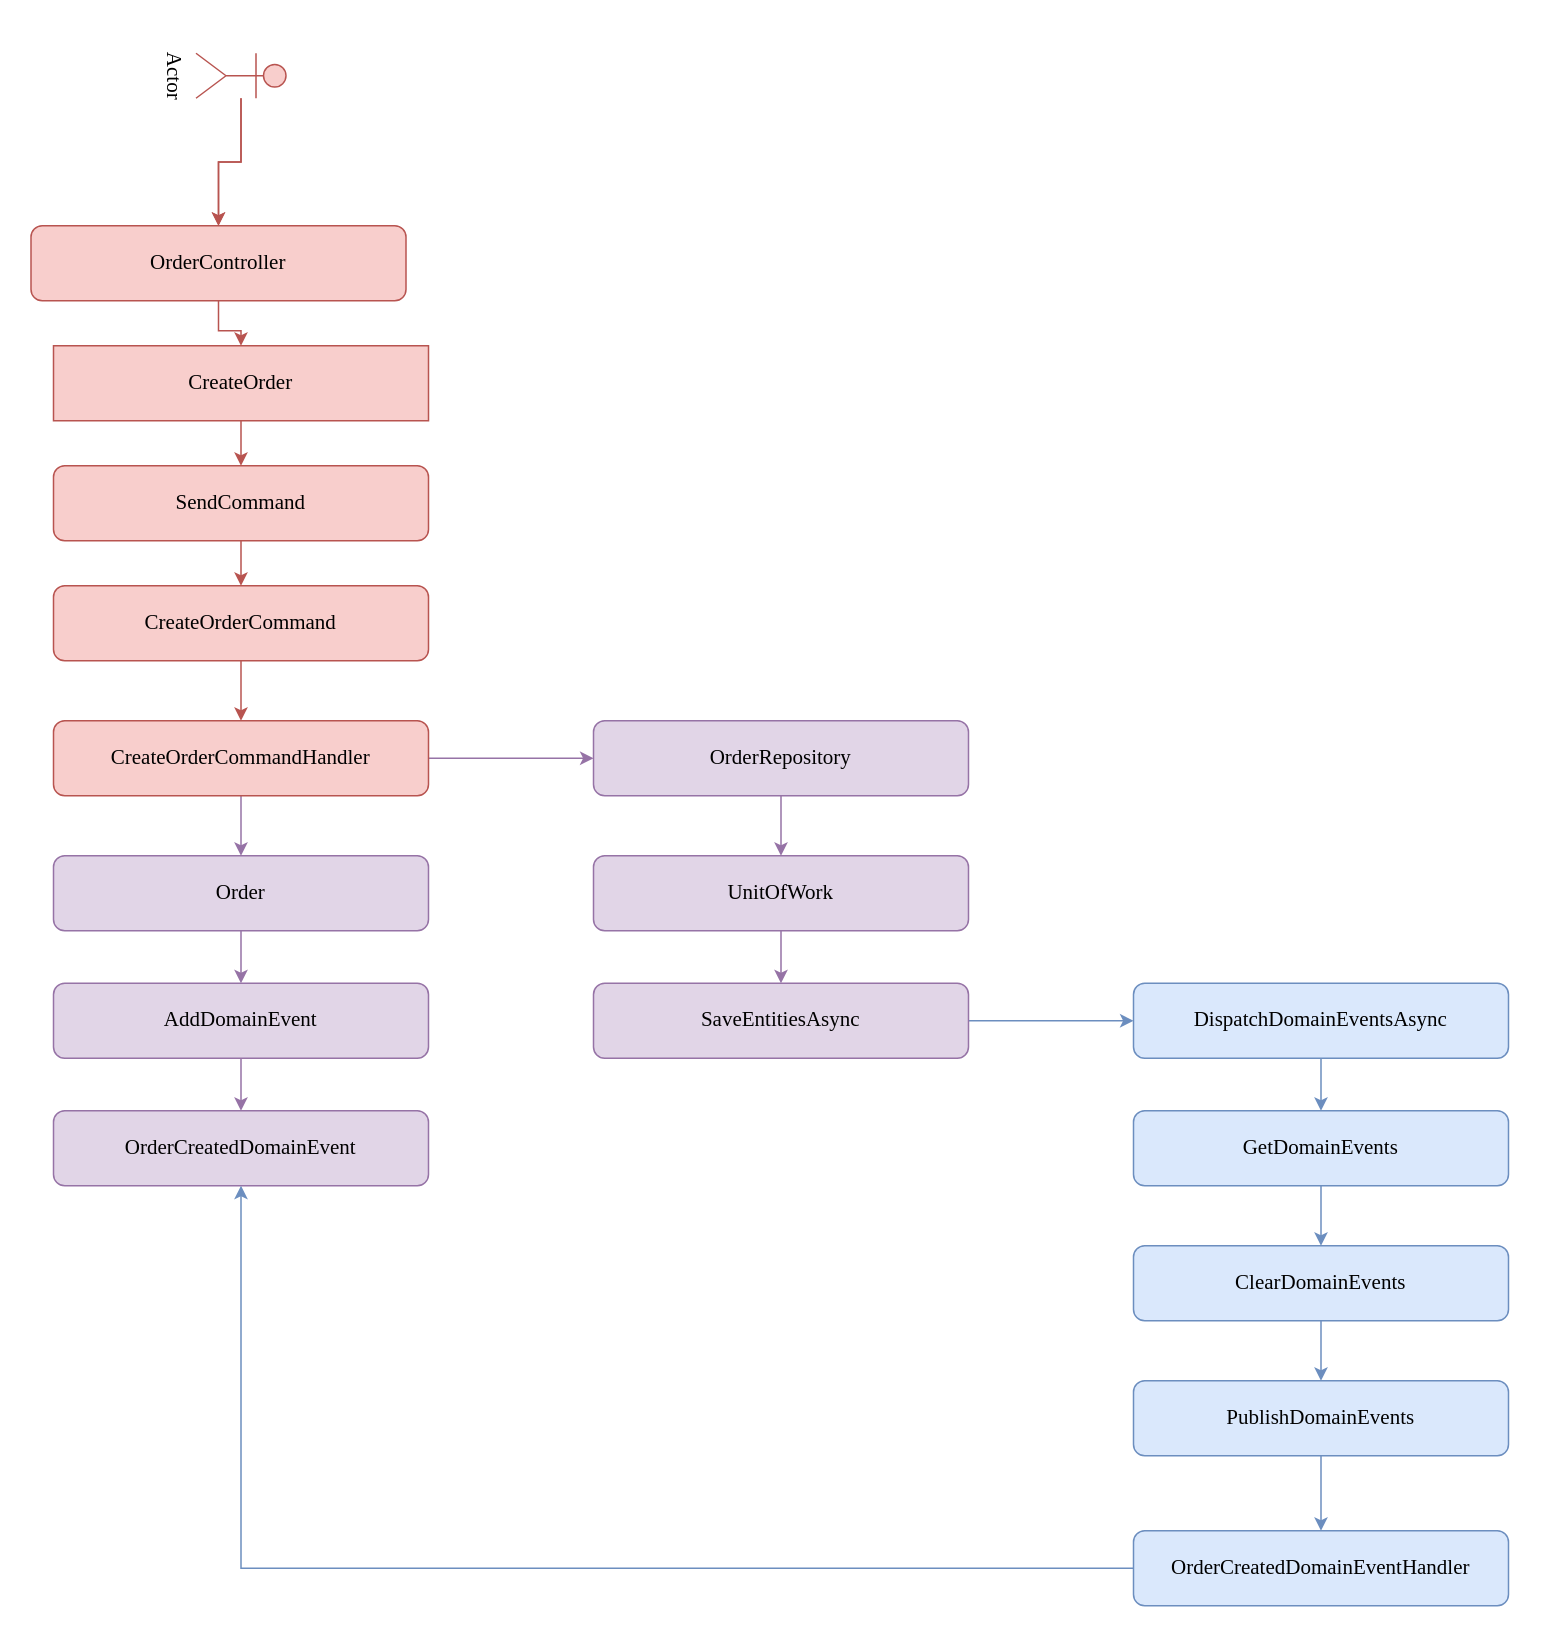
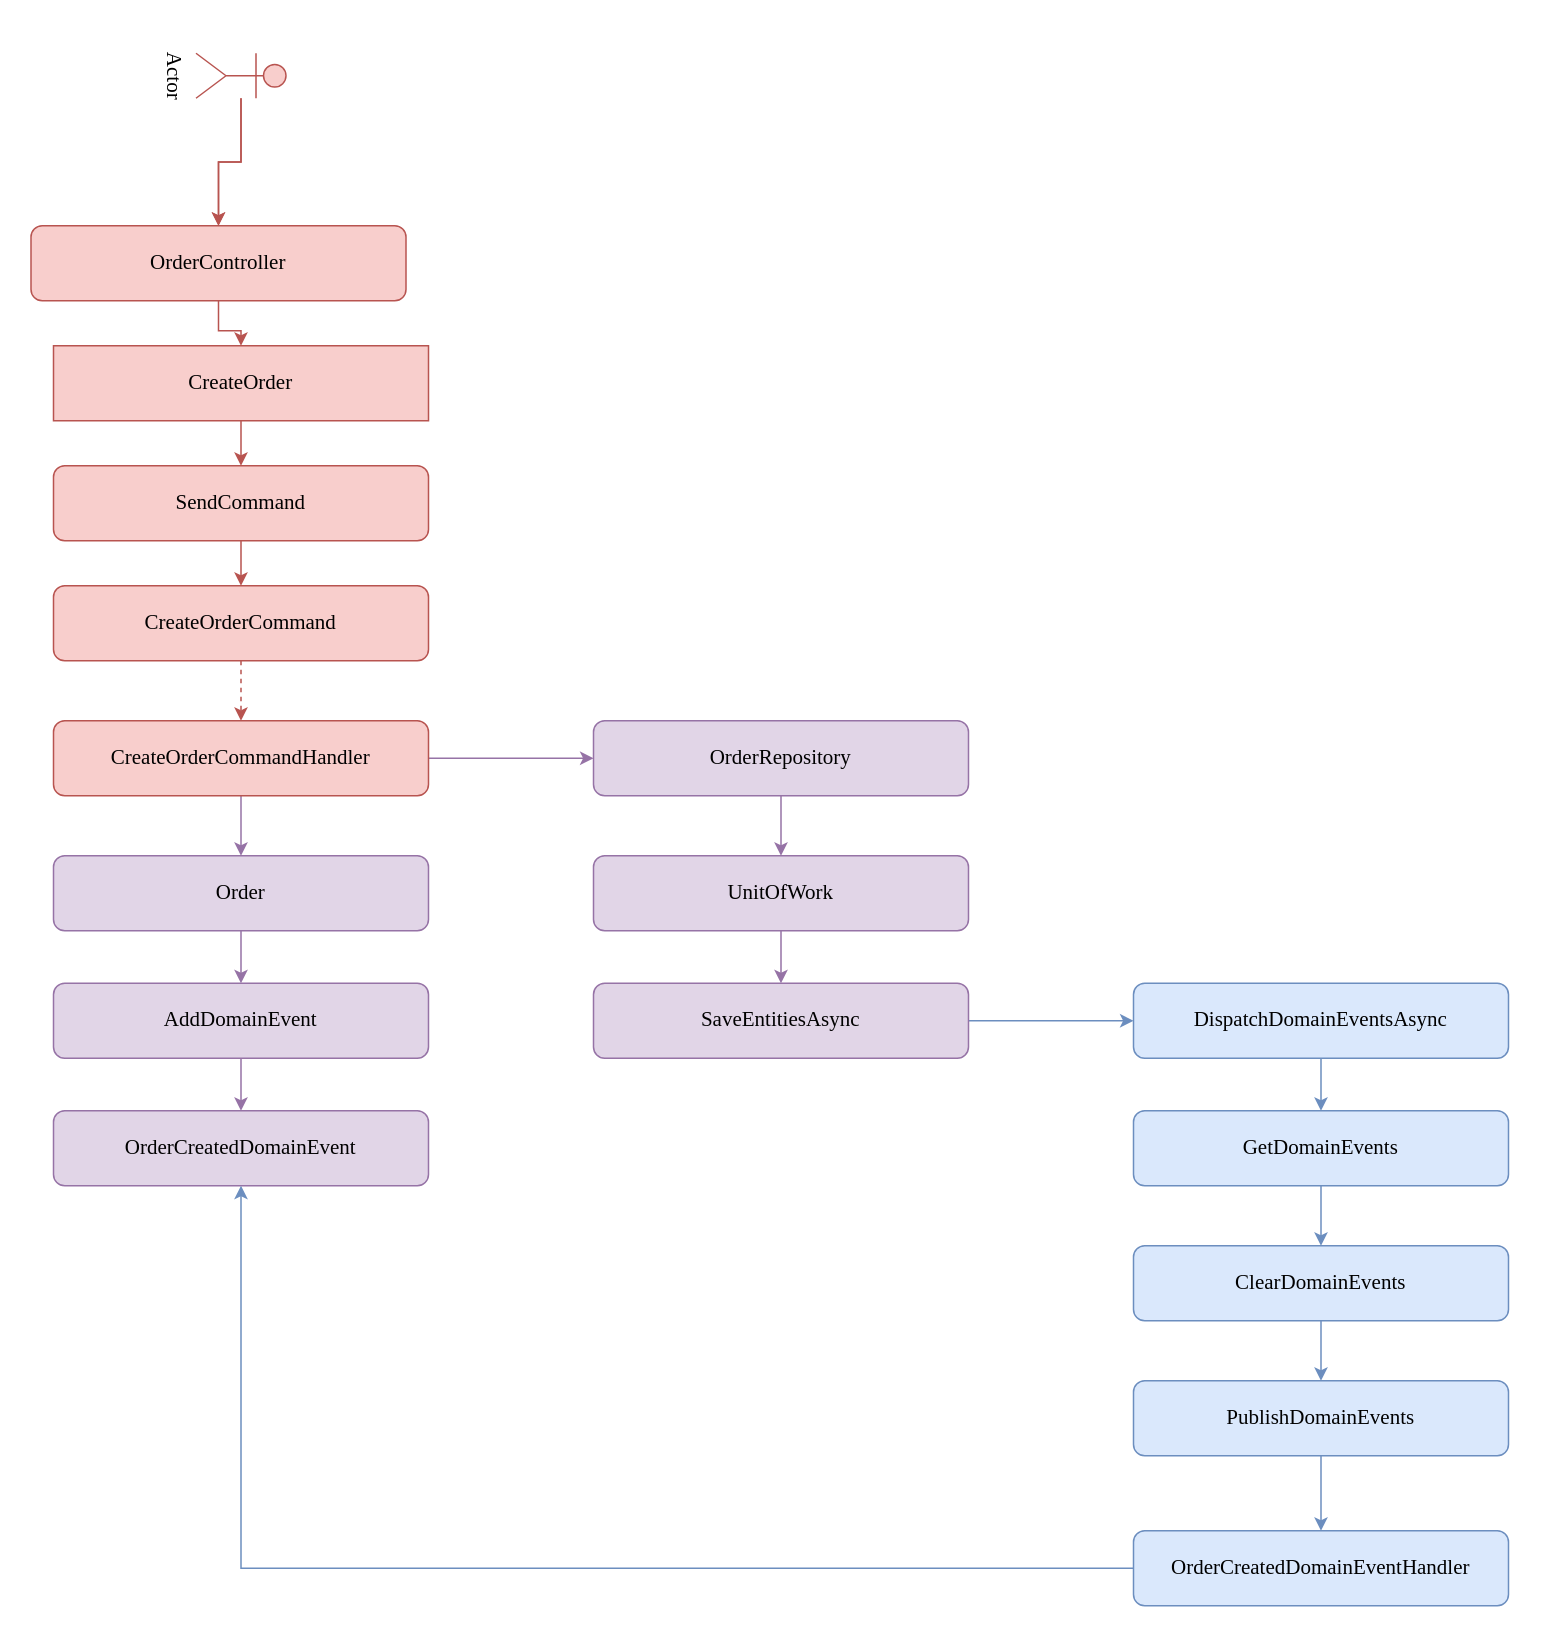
edge "CreateOrderCommand" -> "CreateOrderCommandHandler": style solid -> dashed
